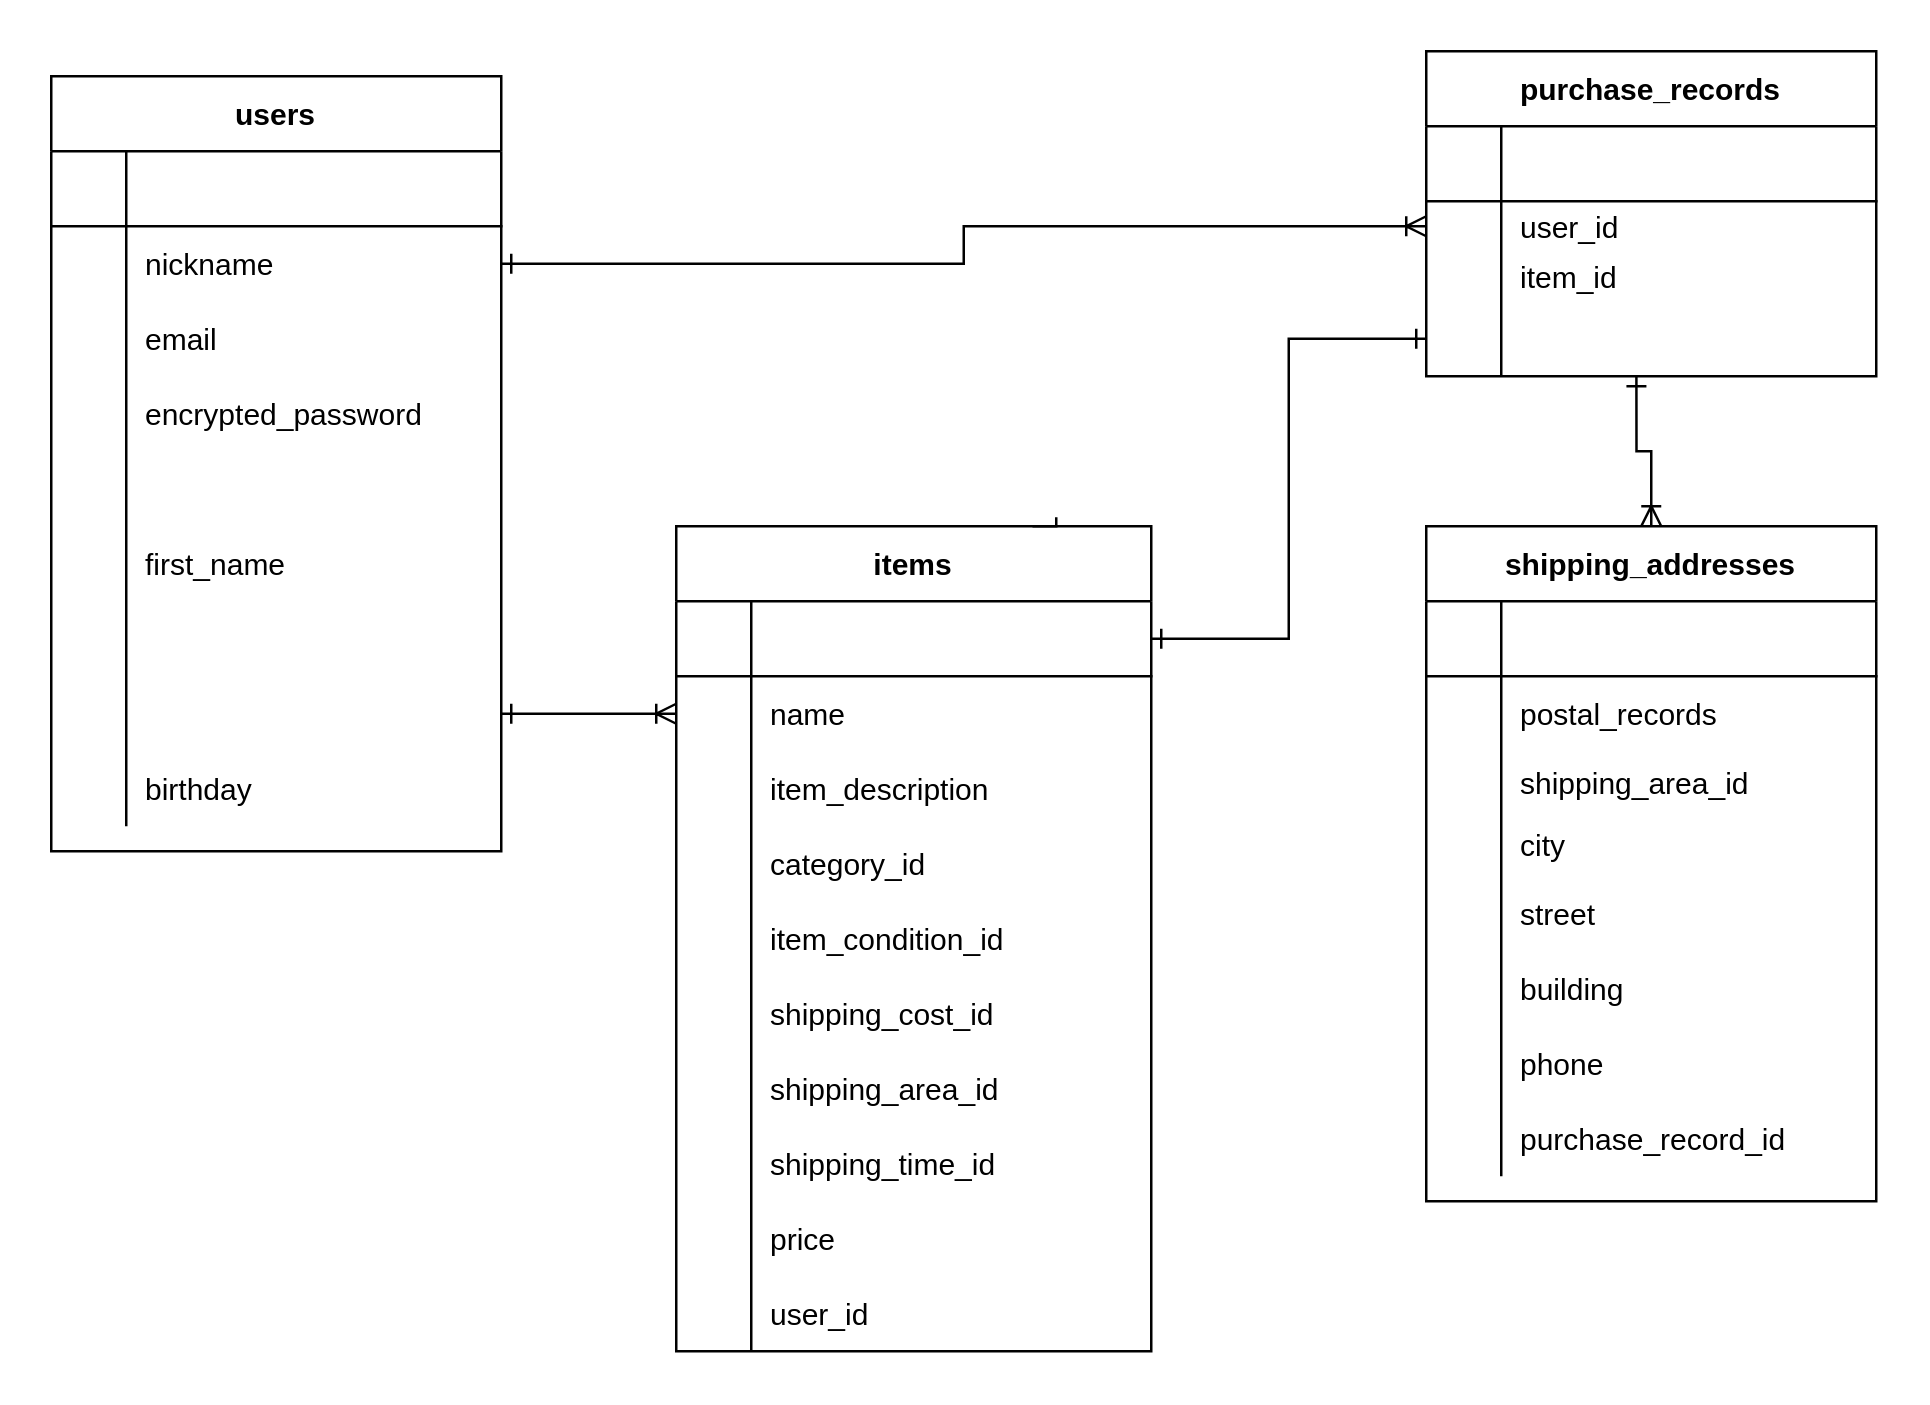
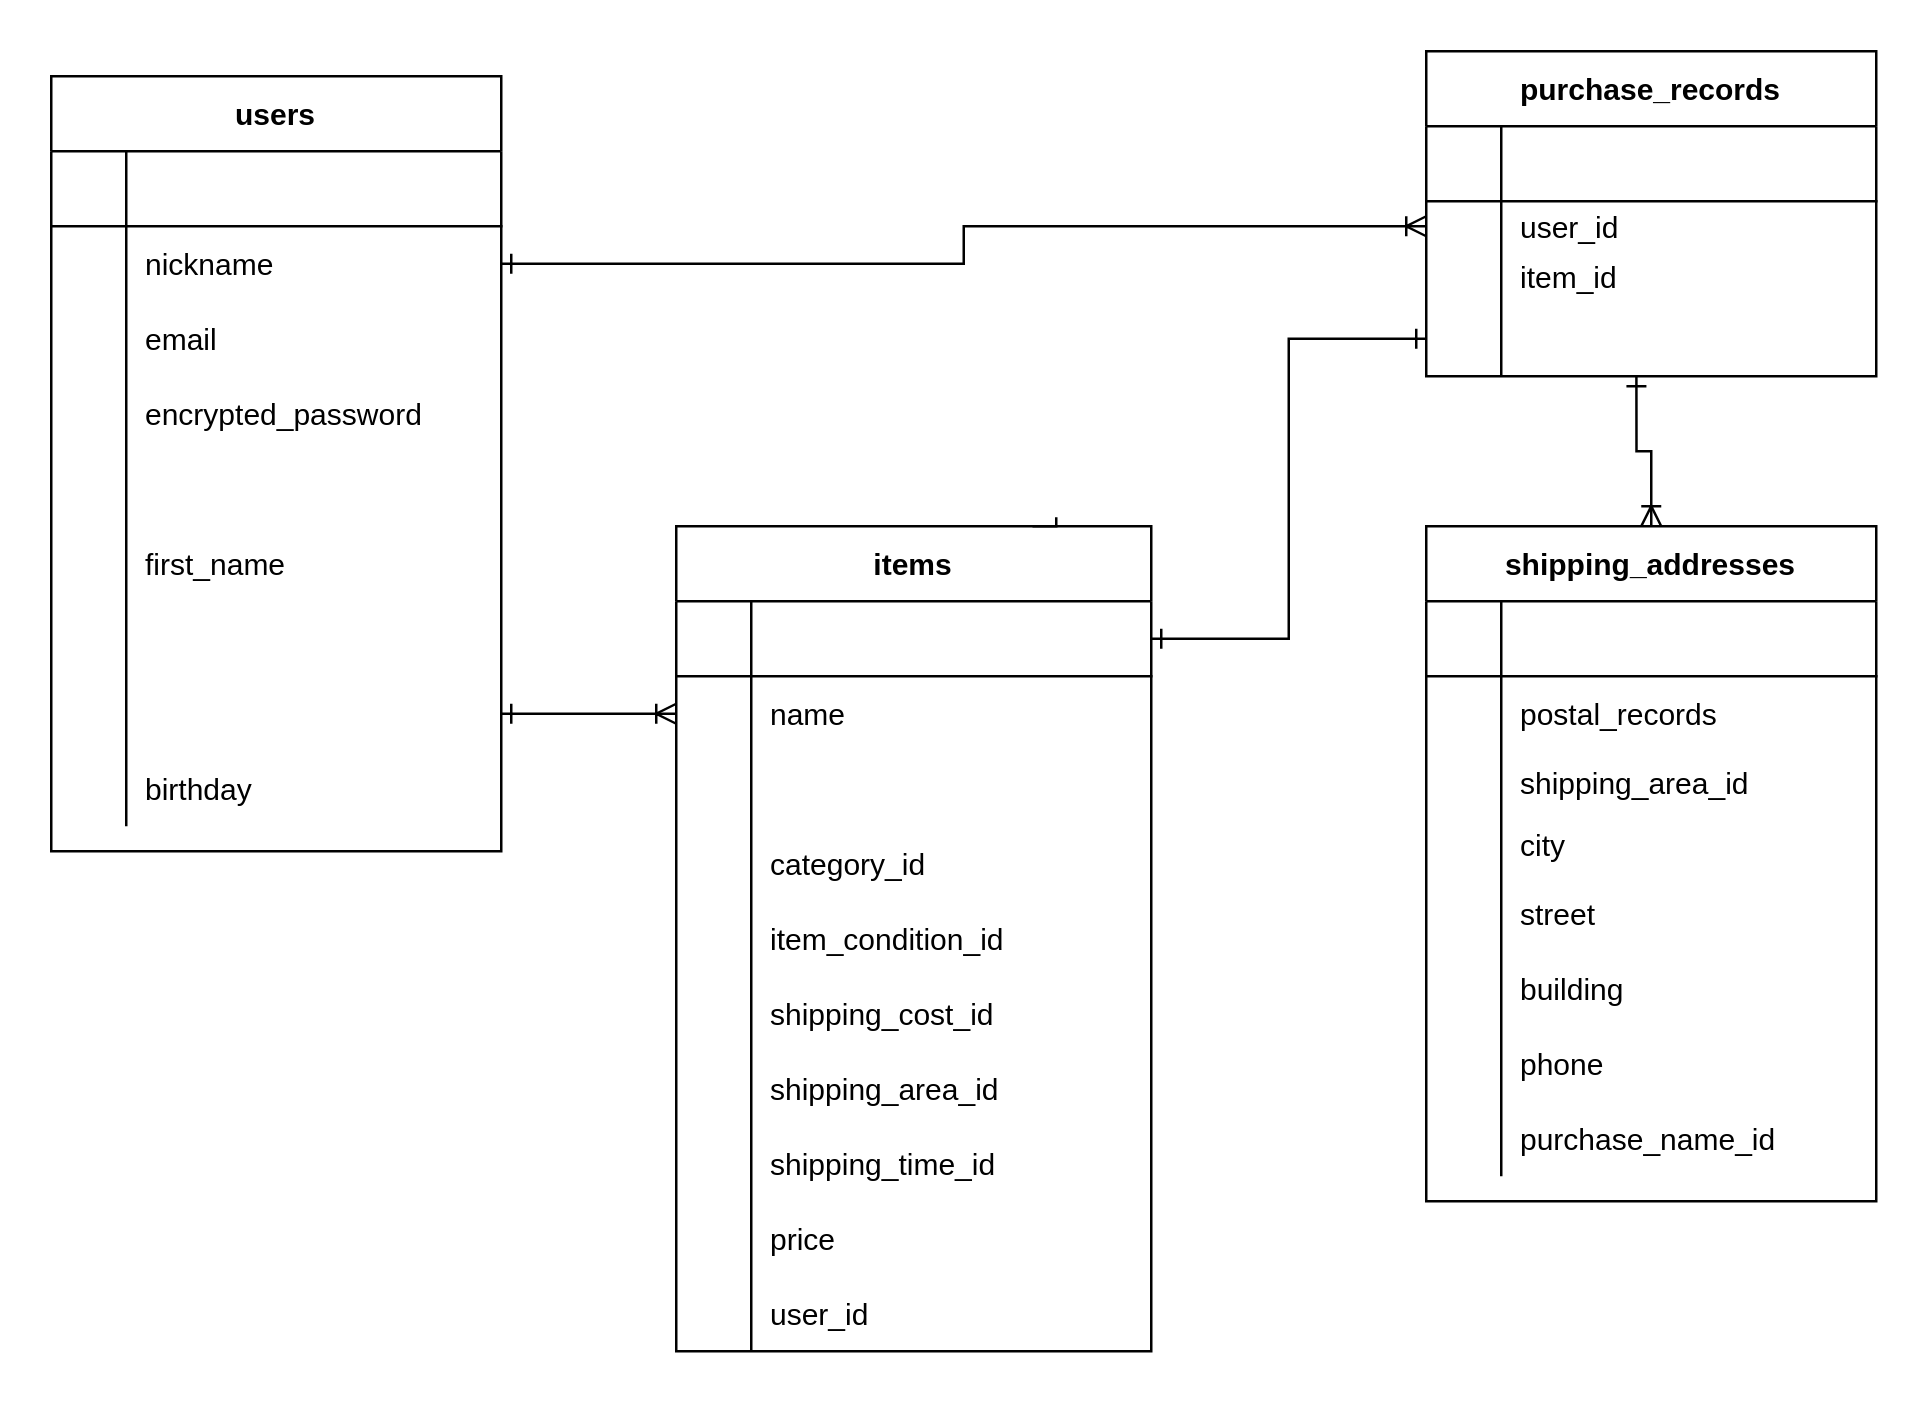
node "item_description": removed
node "purchase_record_id": label "purchase_record_id" -> "purchase_name_id"
